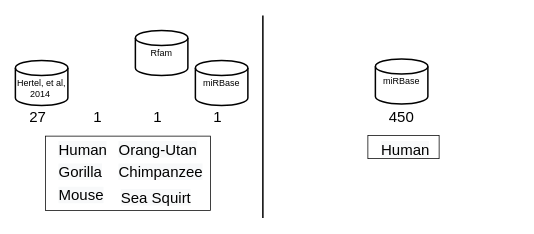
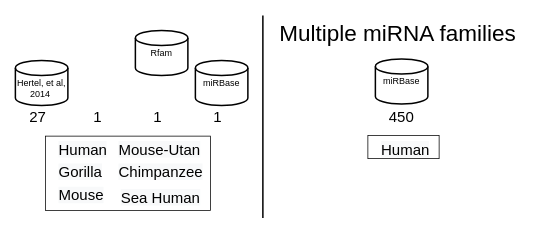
node "Multiple miRNA families": added
node "Orang-Utan": label "Orang-Utan" -> "Mouse-Utan"
node "Sea Squirt": label "Sea Squirt" -> "Sea Human"
